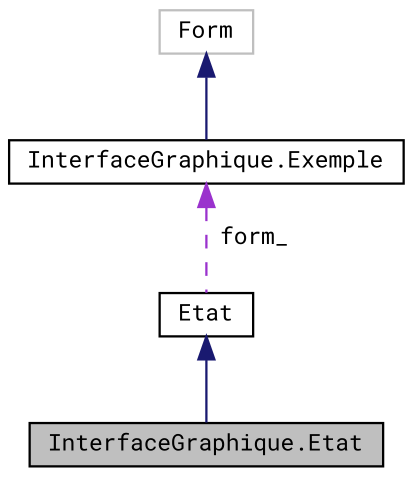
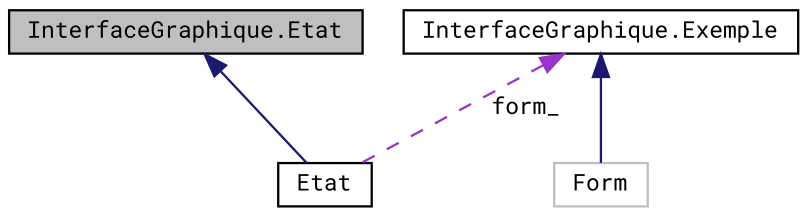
edge "InterfaceGraphique.Exemple" -> "Form": reversed
edge "InterfaceGraphique.Etat" -> "Etat": reversed
